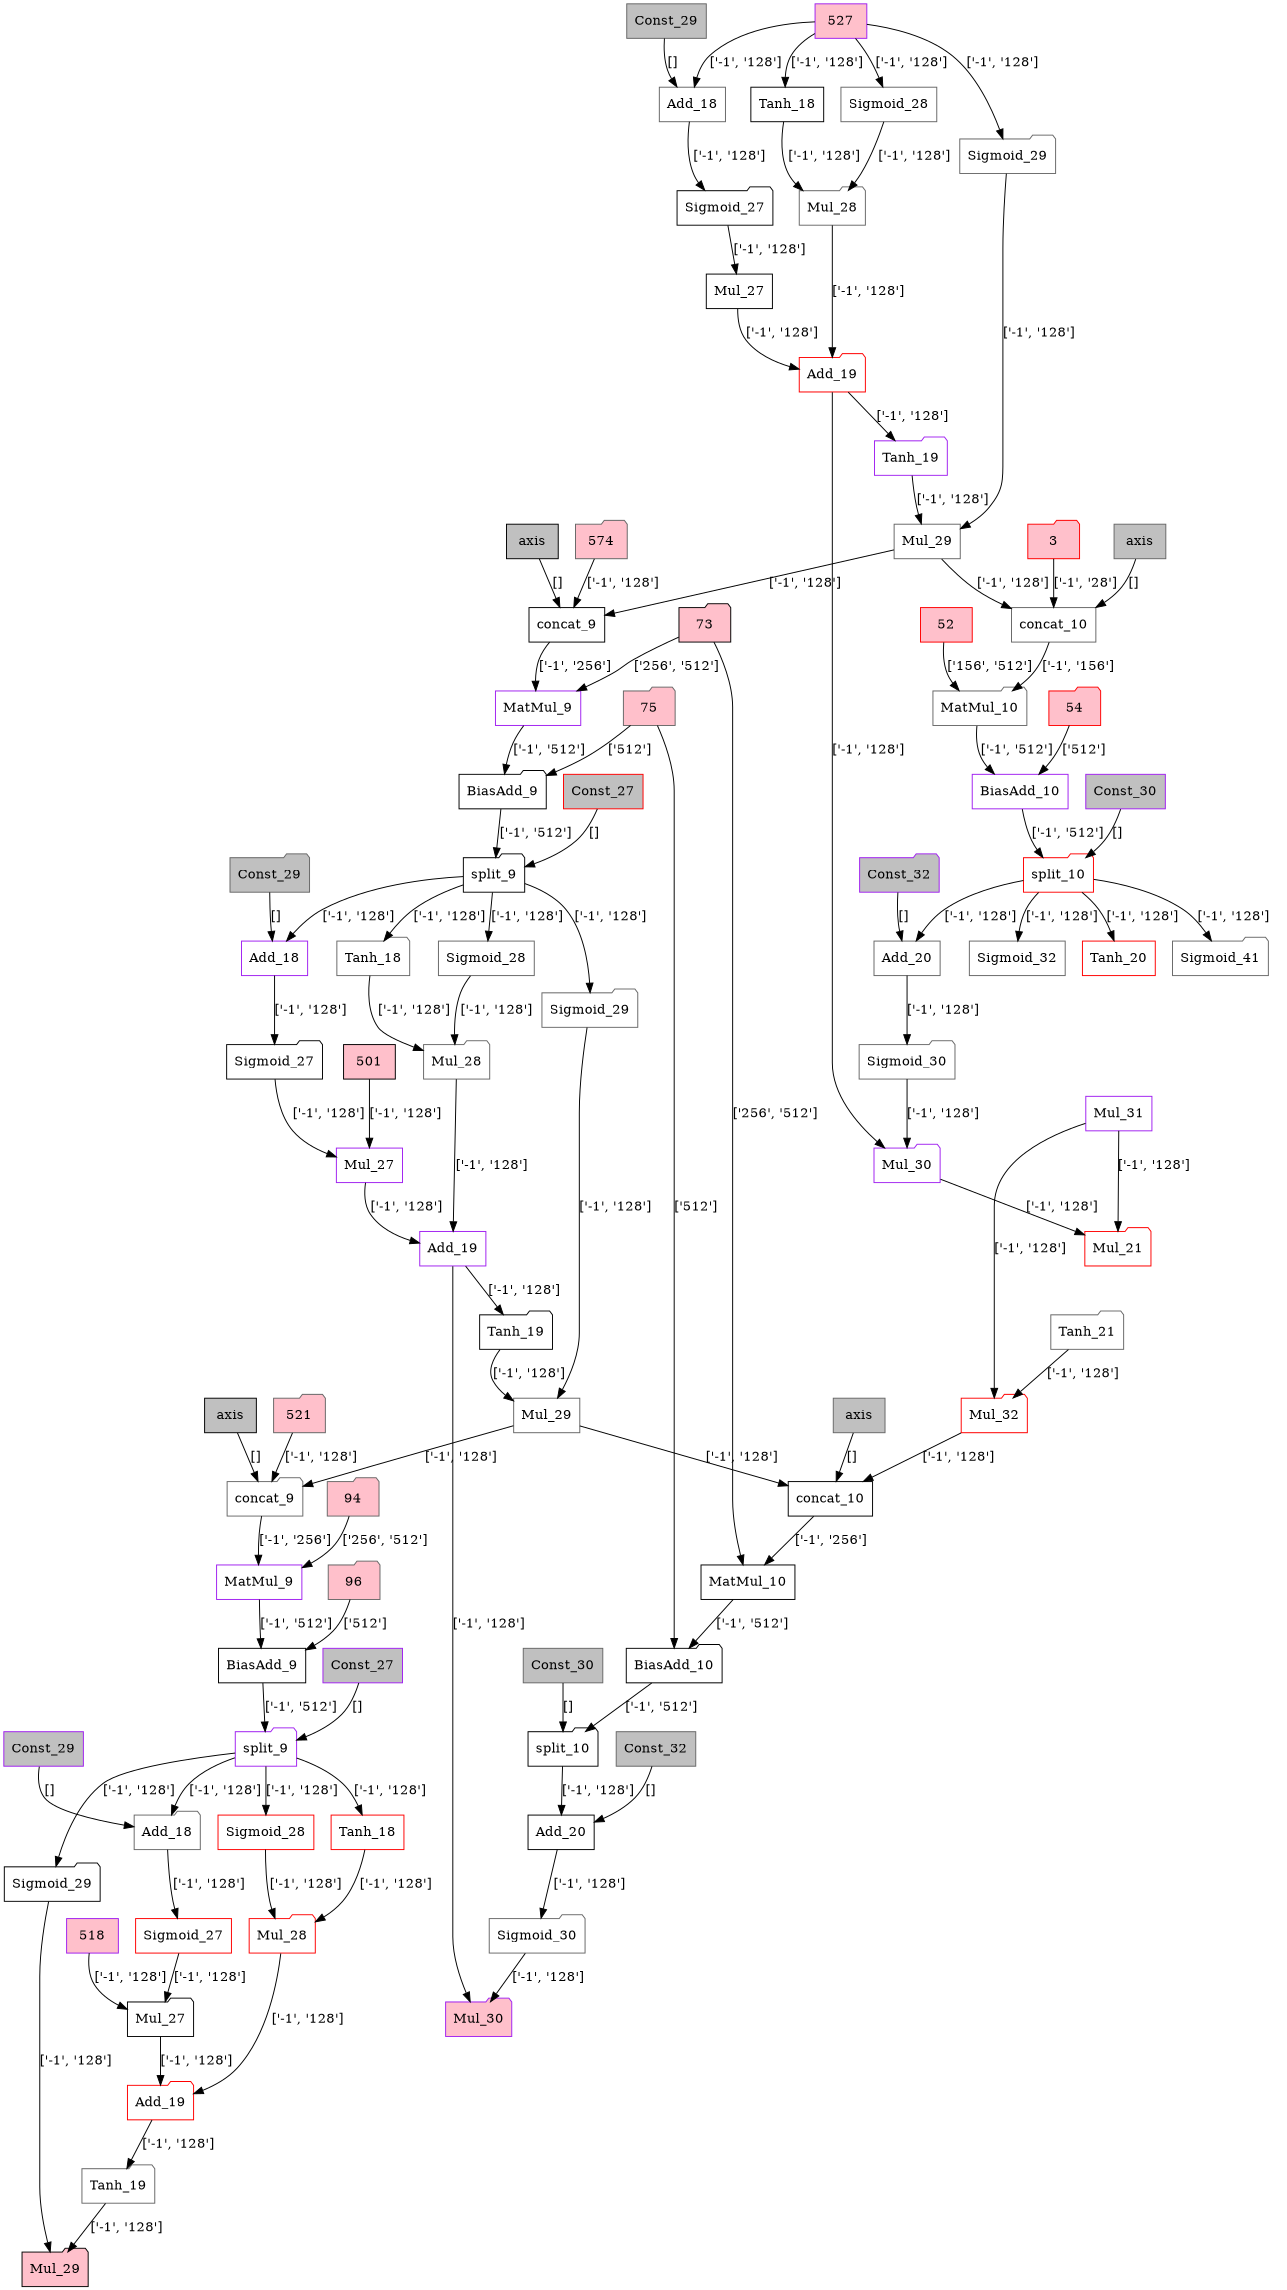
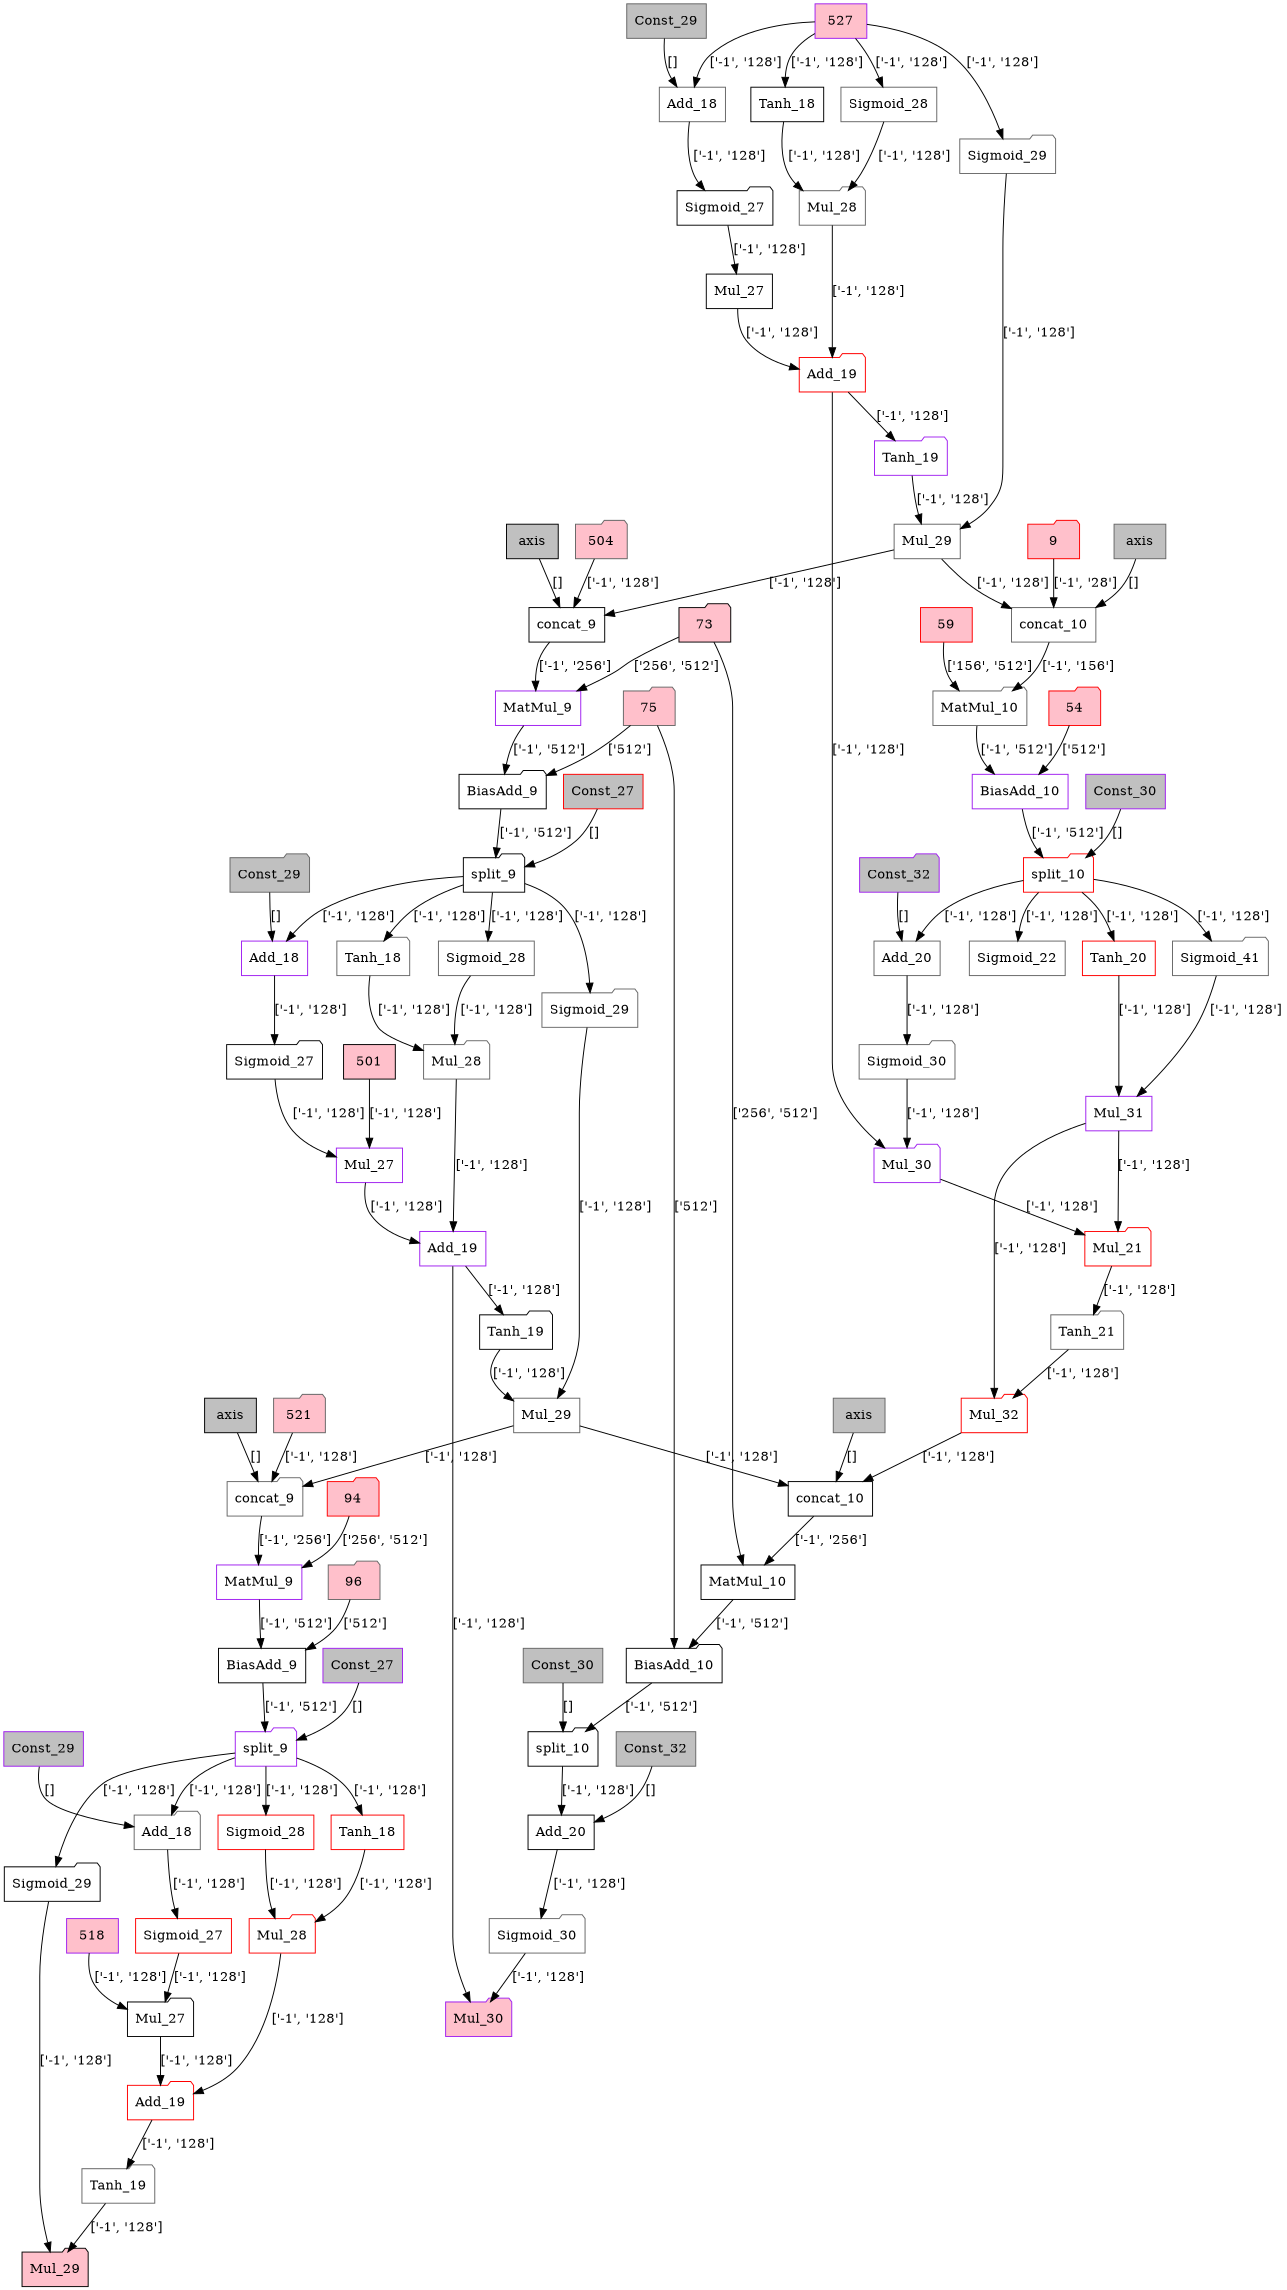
node "574": label "574" -> "504"
node "3": label "3" -> "9"
node "52": label "52" -> "59"
node "Sigmoid_32": label "Sigmoid_32" -> "Sigmoid_22"
edge "Tanh_20" -> "Mul_31": added, label "['-1', '128']"
edge "Sigmoid_41" -> "Mul_31": added, label "['-1', '128']"
edge "Mul_21" -> "Tanh_21": added, label "['-1', '128']"
node "94": color gray40 -> red
